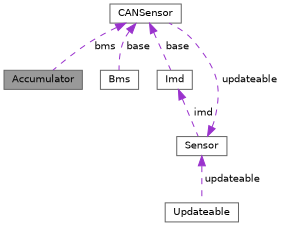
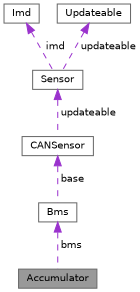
edge "Accumulator" -> "CANSensor": now "Accumulator" -> "Bms"
edge "Imd" -> "CANSensor": removed, label "base"
edge "Updateable" -> "Sensor": reversed
